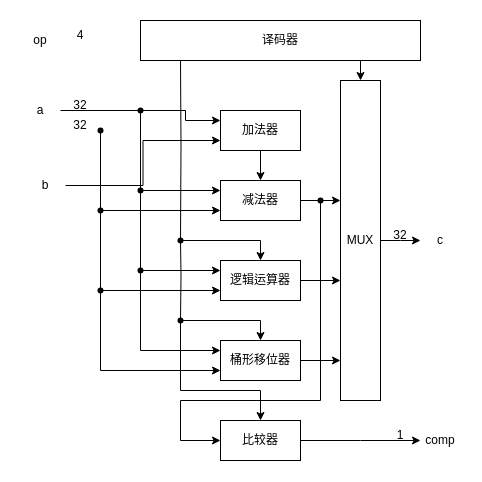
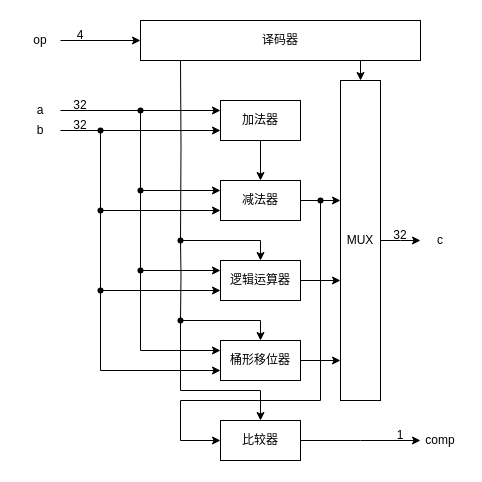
edge "op" -> "译码器": added
node "加法器": moved (261, 131) -> (261, 121)
node "b": moved (46, 186) -> (41, 131)
